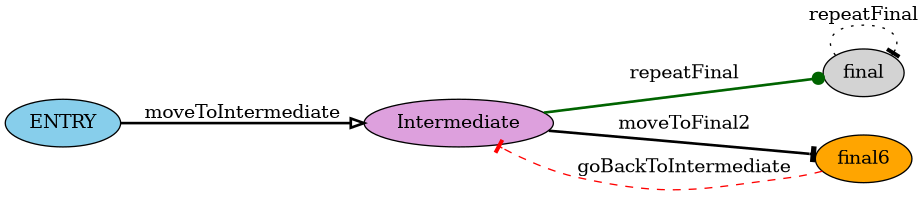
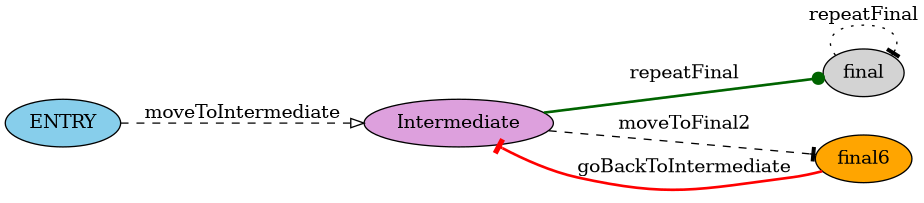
edge "ENTRY" -> "Intermediate": style bold -> dashed
edge "Intermediate" -> "final6": style bold -> dashed
edge "final6" -> "Intermediate": style dashed -> bold
